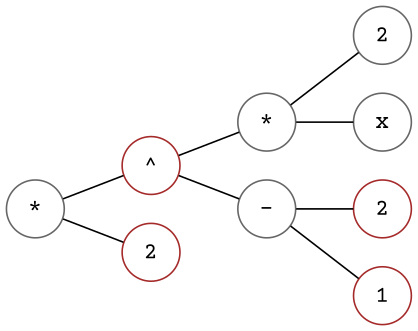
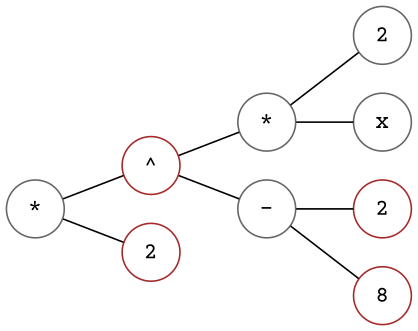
node "1": label "1" -> "8"
